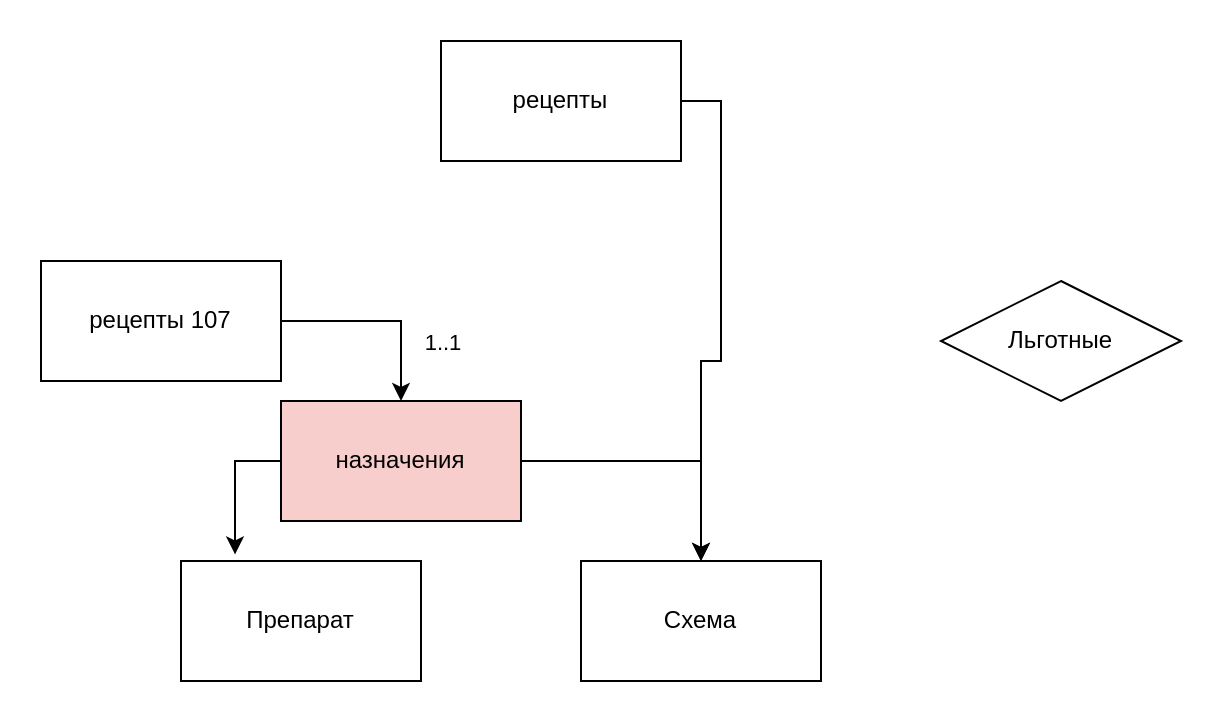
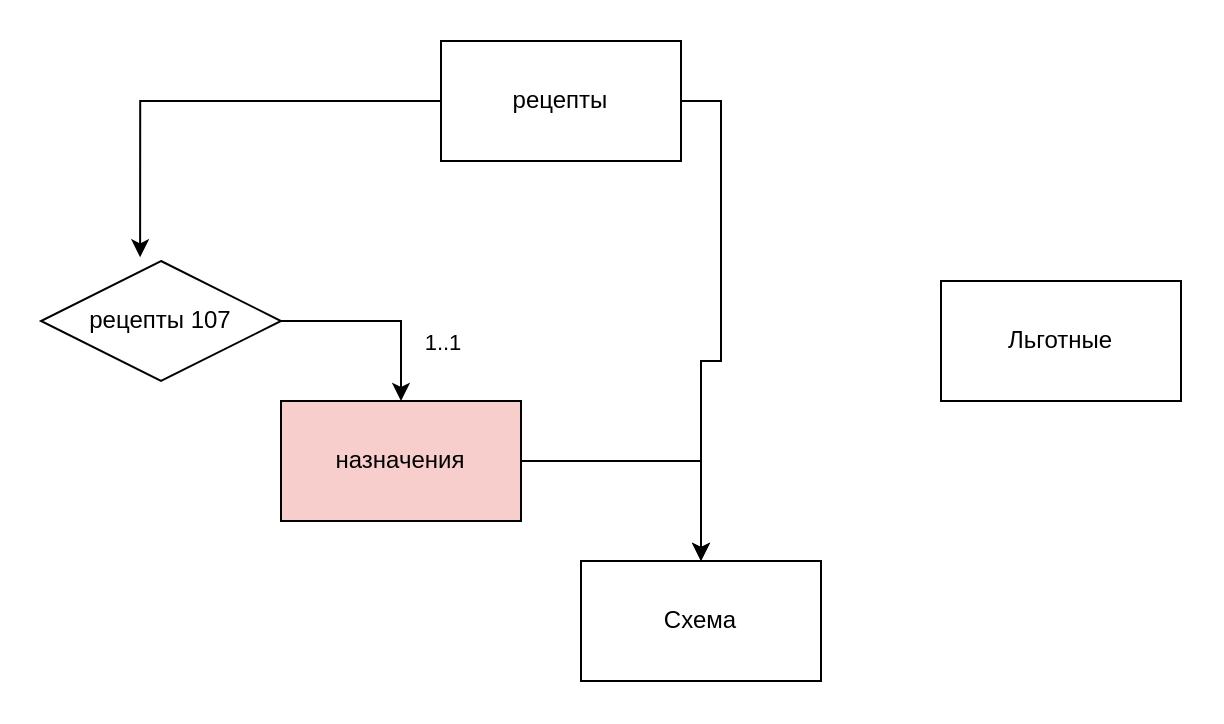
edge "рецепты" -> "рецепты 107": added
node "рецепты 107": shape rectangle -> diamond
node "Льготные": shape diamond -> rectangle
edge "назначения" -> "Препарат": removed
node "Препарат": removed
